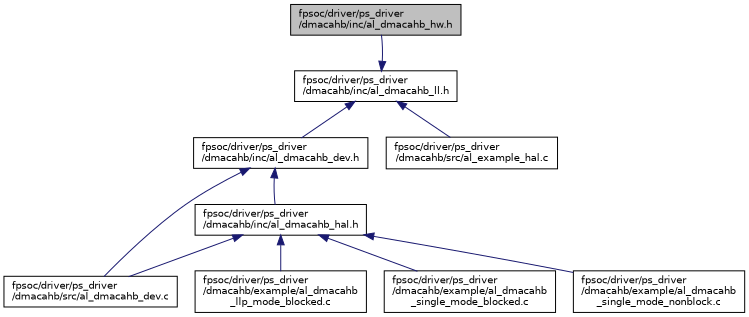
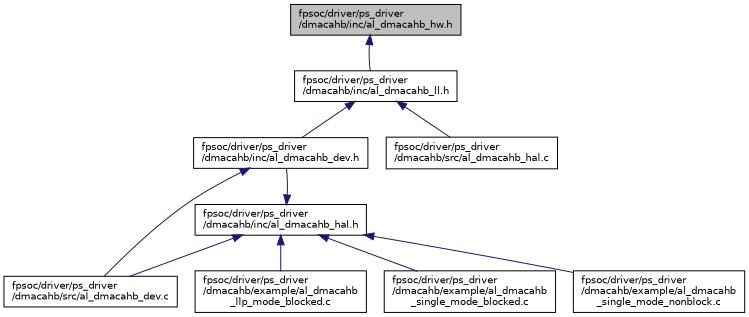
edge "fpsoc/driver/ps_driver /dmacahb/inc/al_dmacahb_hw.h" -> "fpsoc/driver/ps_driver /dmacahb/inc/al_dmacahb_ll.h": reversed
node "fpsoc/driver/ps_driver /dmacahb/src/al_example_hal.c": label "fpsoc/driver/ps_driver /dmacahb/src/al_example_hal.c" -> "fpsoc/driver/ps_driver /dmacahb/src/al_dmacahb_hal.c"
edge "fpsoc/driver/ps_driver /dmacahb/inc/al_dmacahb_hal.h" -> "fpsoc/driver/ps_driver /dmacahb/inc/al_dmacahb_dev.h": reversed
